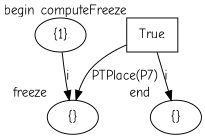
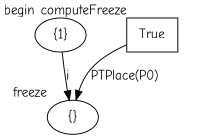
edge "True computeFreeze" -> "{} freeze": label "PTPlace(P7)" -> "PTPlace(P0)"
node "{} end": removed
